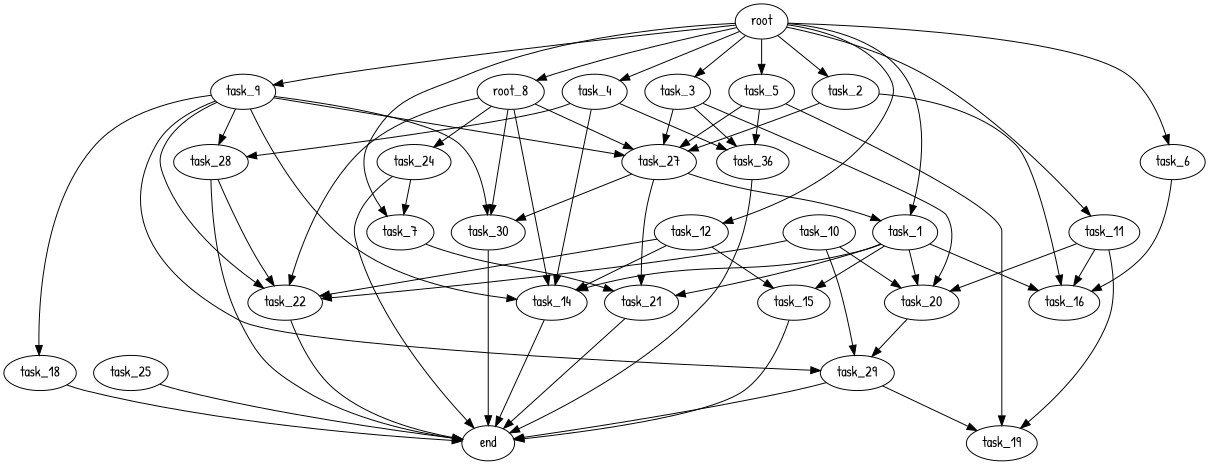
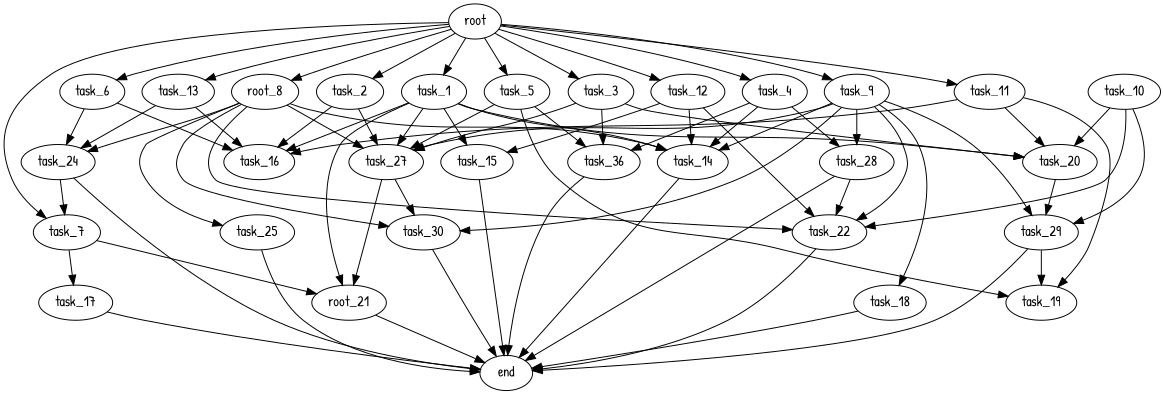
node "task_13": added
edge "task_6" -> "task_24": added
edge "root_8" -> "task_25": added
edge "task_27" -> "task_1": reversed
node "task_17": added
node "task_21": label "task_21" -> "root_21"
